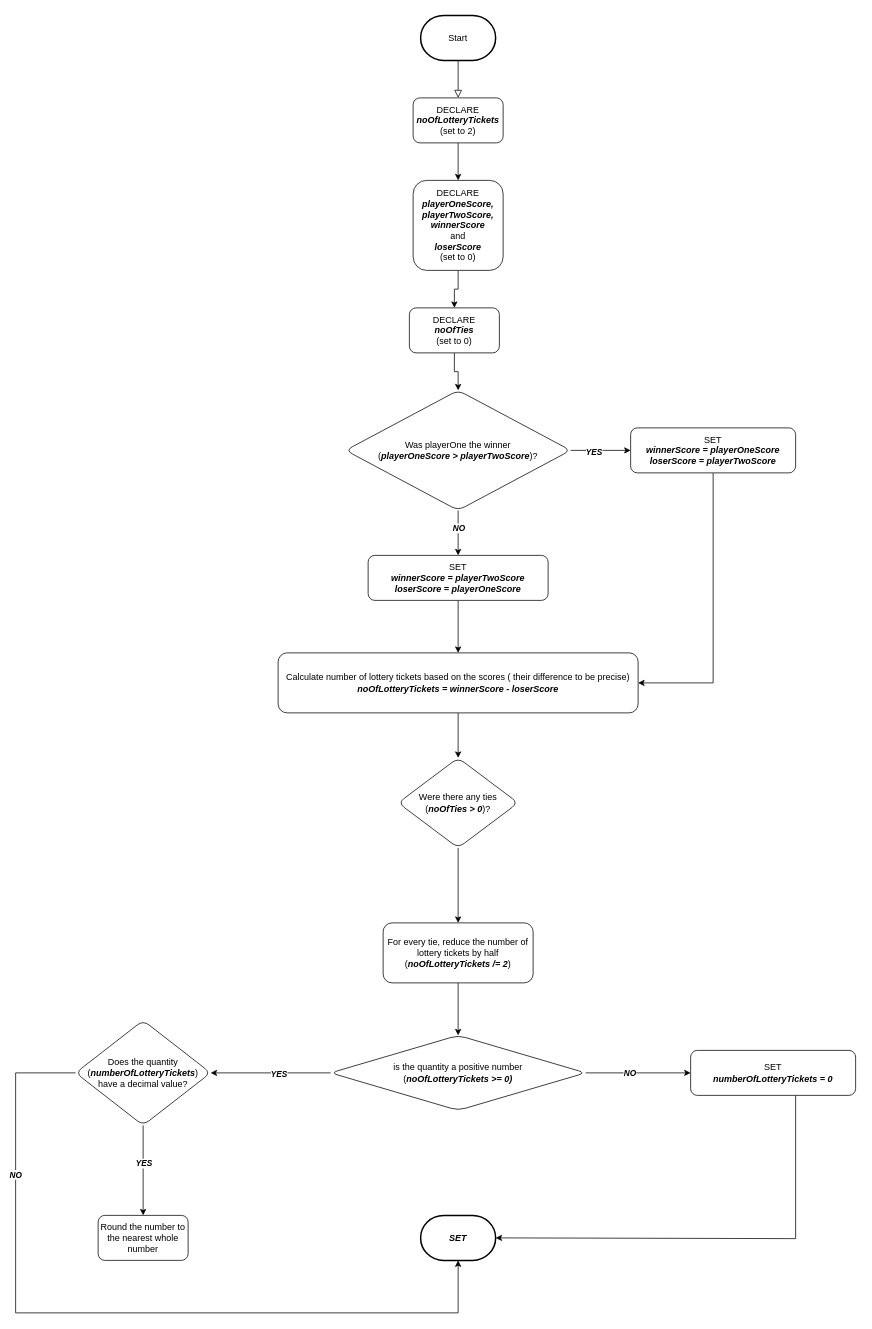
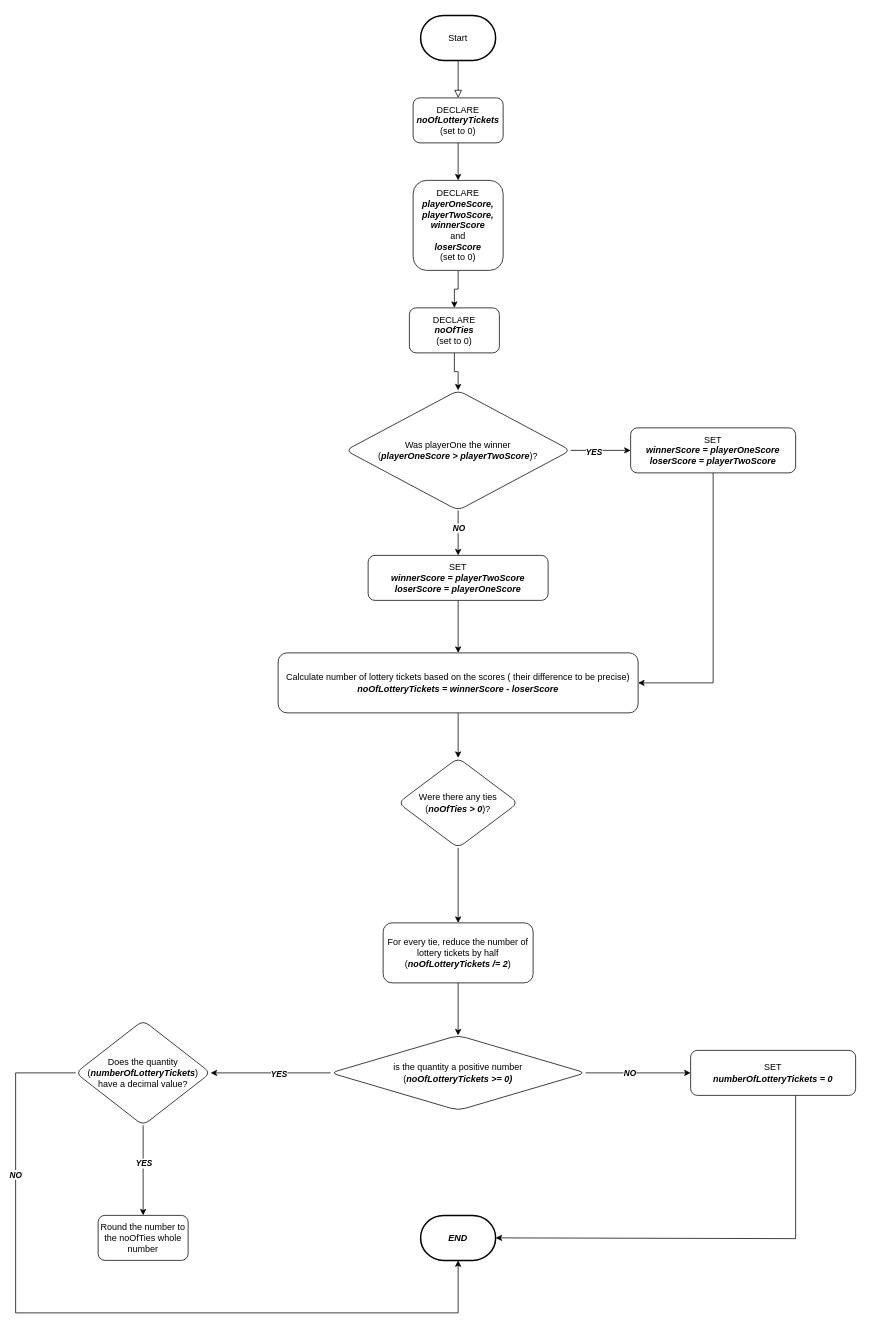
node "DECLARE noOfLotteryTickets (set to 2)": label "DECLARE noOfLotteryTickets (set to 2)" -> "DECLARE noOfLotteryTickets (set to 0)"
node "Round the number to the nearest whole number": label "Round the number to the nearest whole number" -> "Round the number to the noOfTies whole number"
node "SET": label "SET" -> "END"
